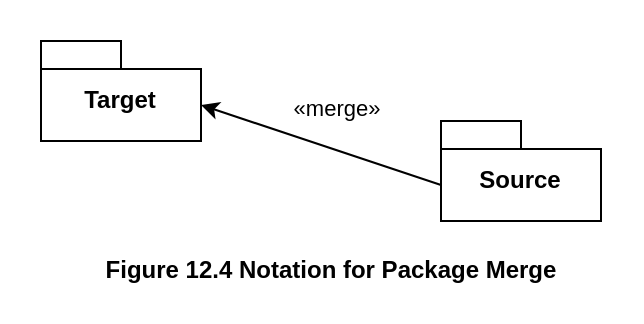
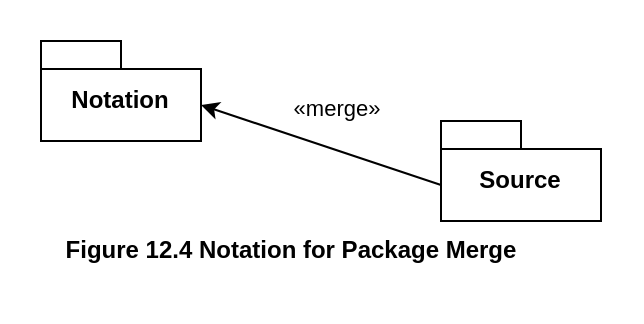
node "Target": label "Target" -> "Notation"
node "Figure 12.4 Notation for Package Merge": moved (331, 271) -> (291, 251)
